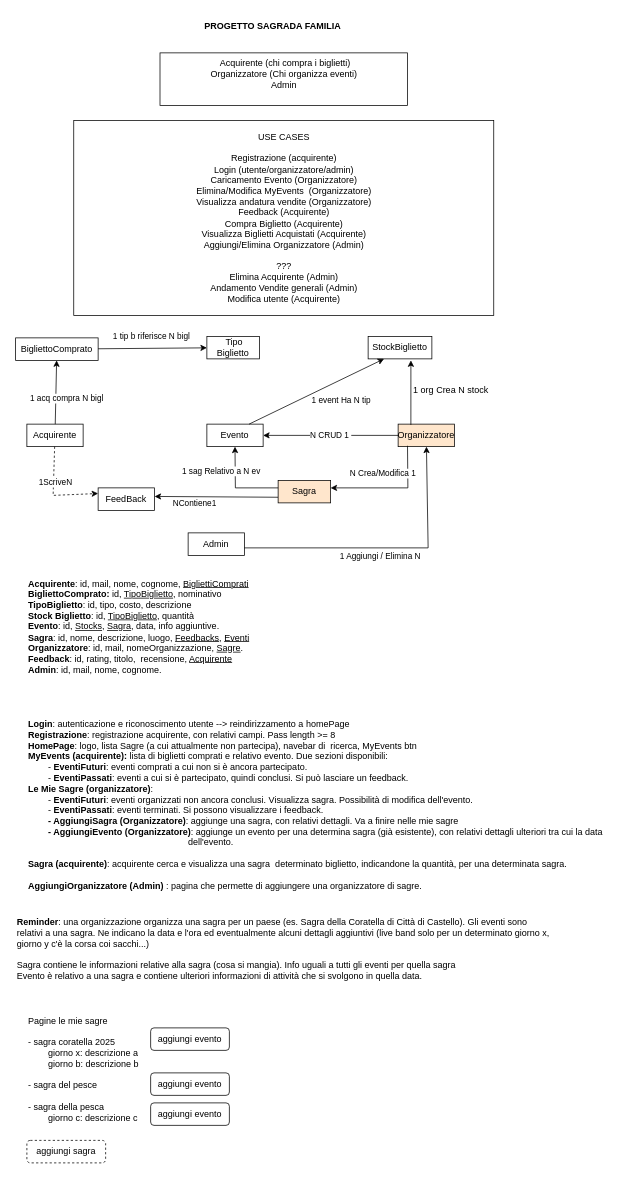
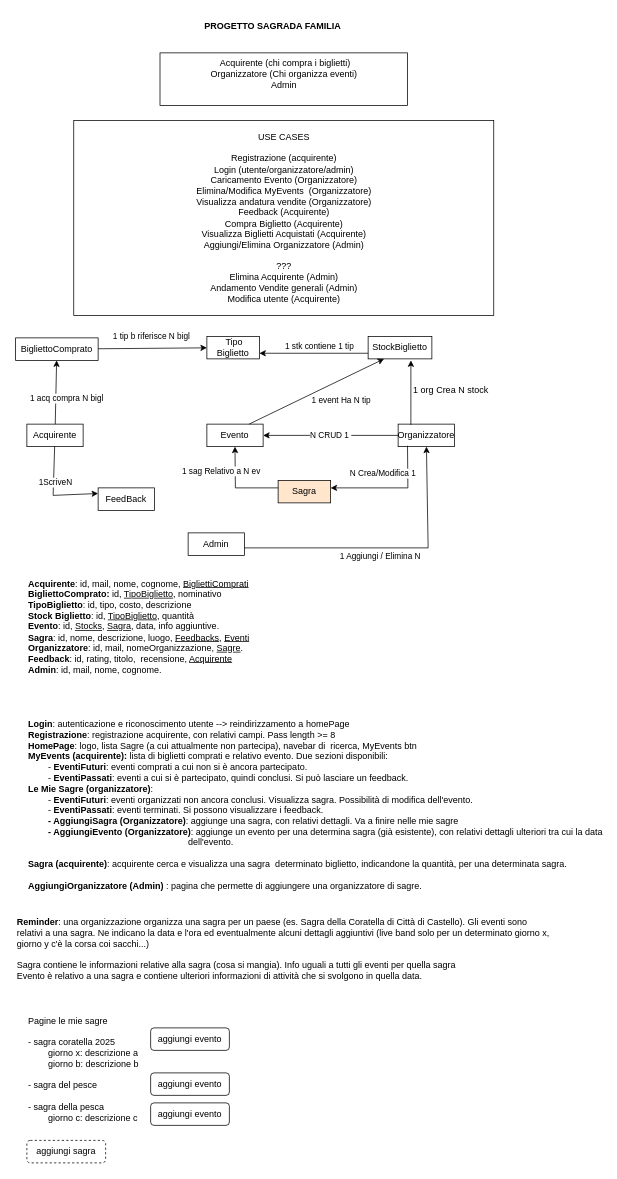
edge "StockBiglietto" -> "Tipo Biglietto": added, label "1 stk contiene 1 tip"
node "Organizzatore": fillcolor #ffe6cc -> #ffffff
edge "Acquirente" -> "FeedBack": style dashed -> solid
edge "Sagra" -> "FeedBack": removed, label "NContiene1"
